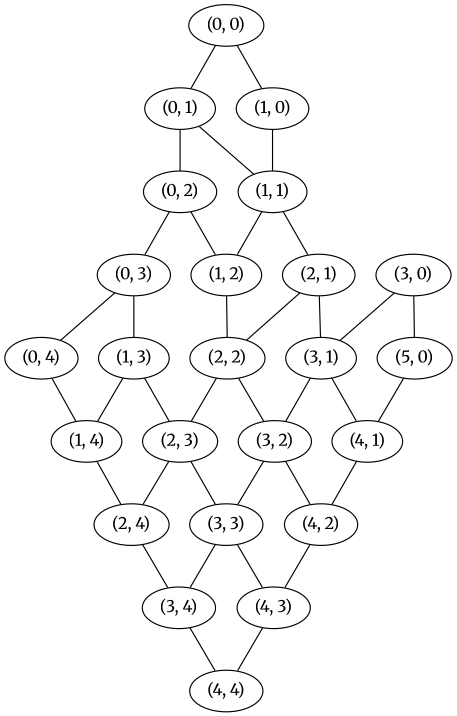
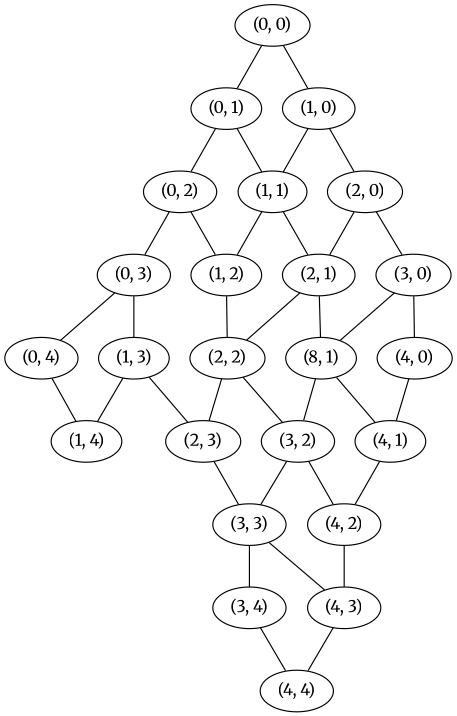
node "(2, 0)": added
node "(3, 1)": label "(3, 1)" -> "(8, 1)"
node "(5, 0)": label "(5, 0)" -> "(4, 0)"
node "(2, 4)": removed
